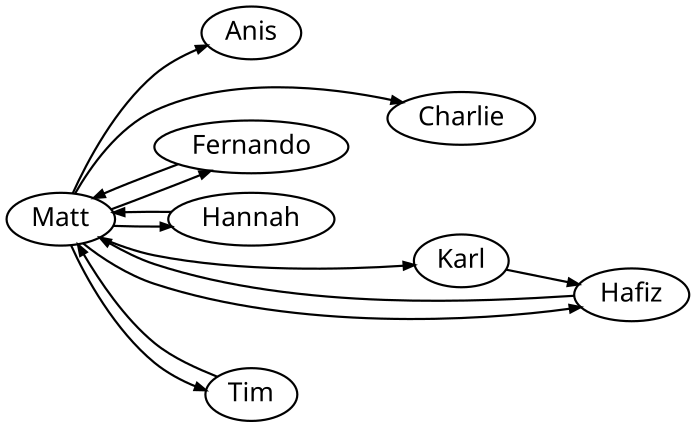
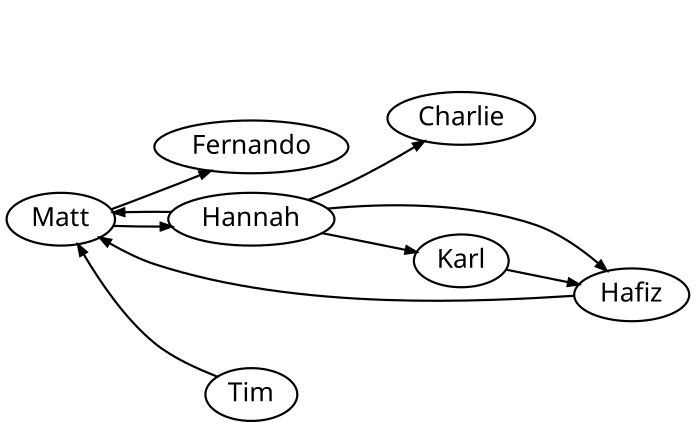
node "Anis": removed
edge "Matt" -> "Charlie": now "Hannah" -> "Charlie"
edge "Fernando" -> "Matt": removed
edge "Matt" -> "Karl": now "Hannah" -> "Karl"
edge "Matt" -> "Hafiz": now "Hannah" -> "Hafiz"
edge "Matt" -> "Tim": removed
